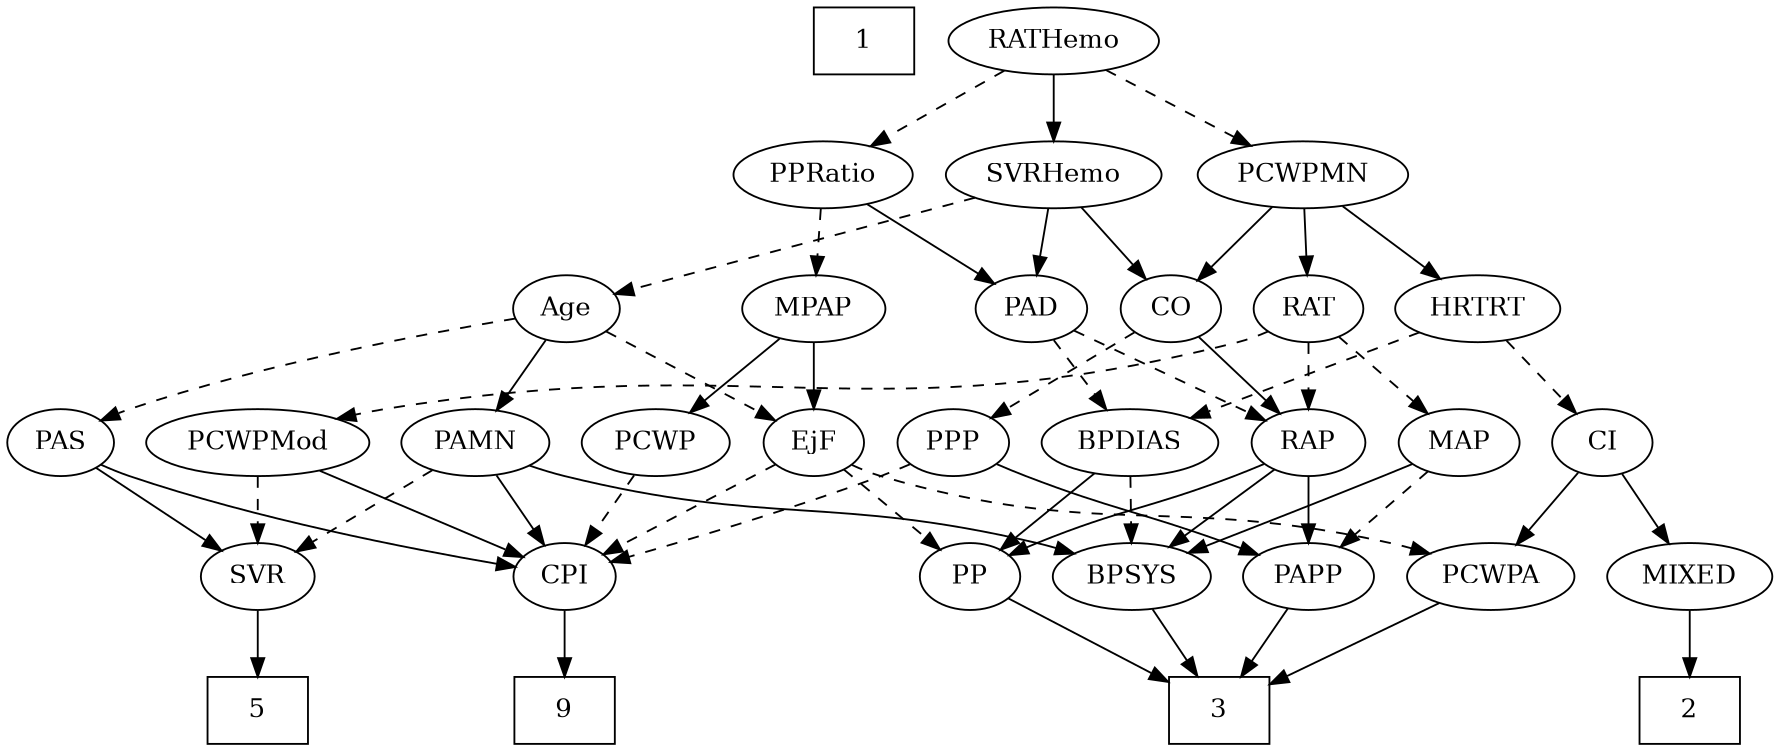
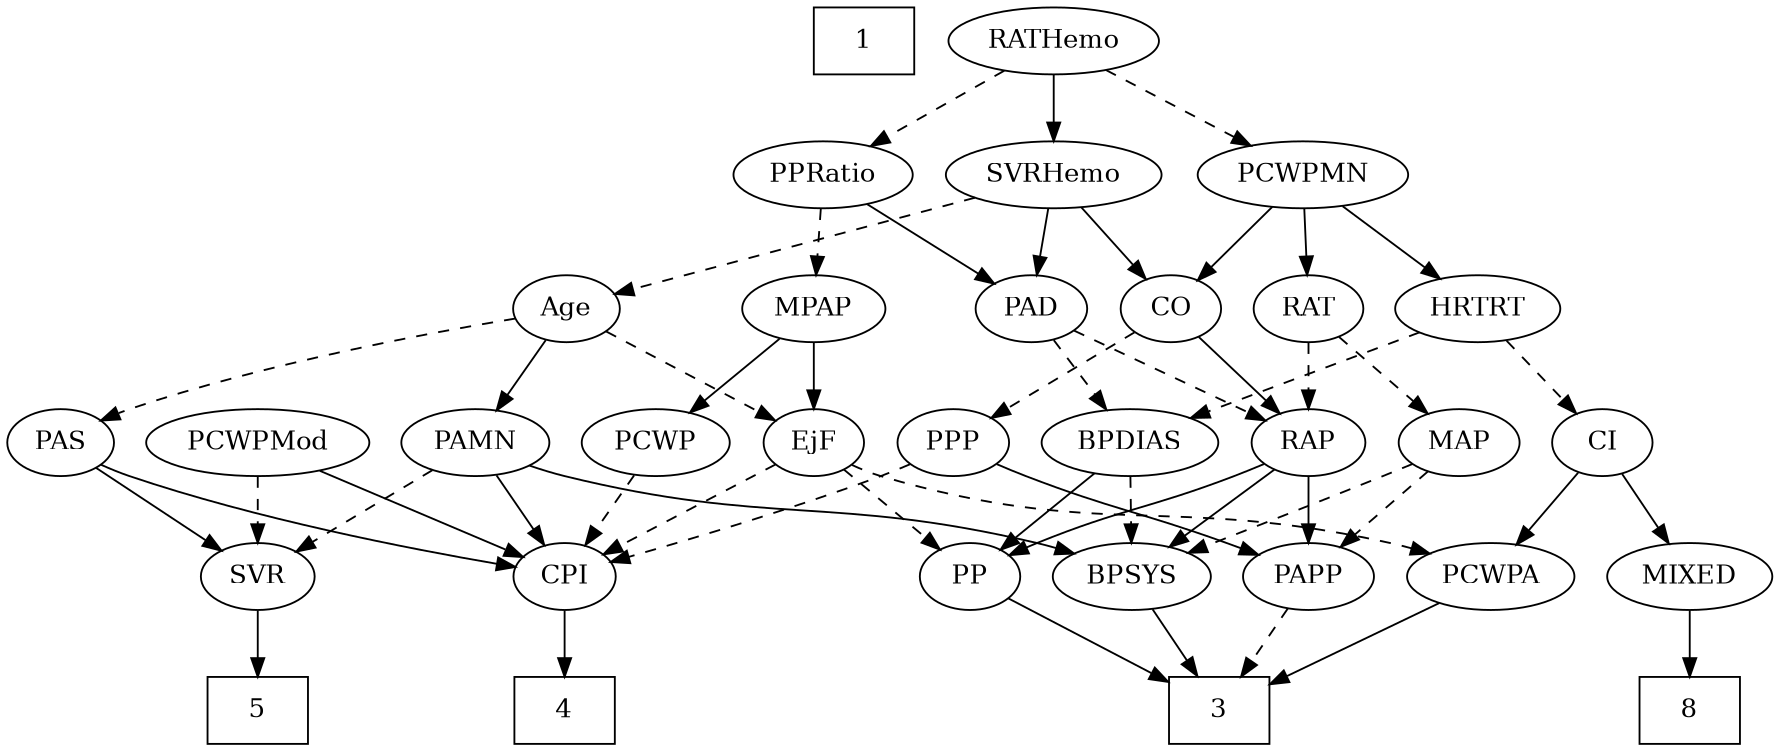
edge "RAT" -> "PCWPMod": removed
edge "MAP" -> "BPSYS": style solid -> dashed
edge "PAPP" -> "3": style solid -> dashed
node "9": label "9" -> "4"
node "2": label "2" -> "8"
